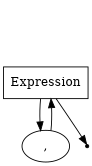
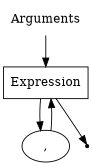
node "Arguments": added
